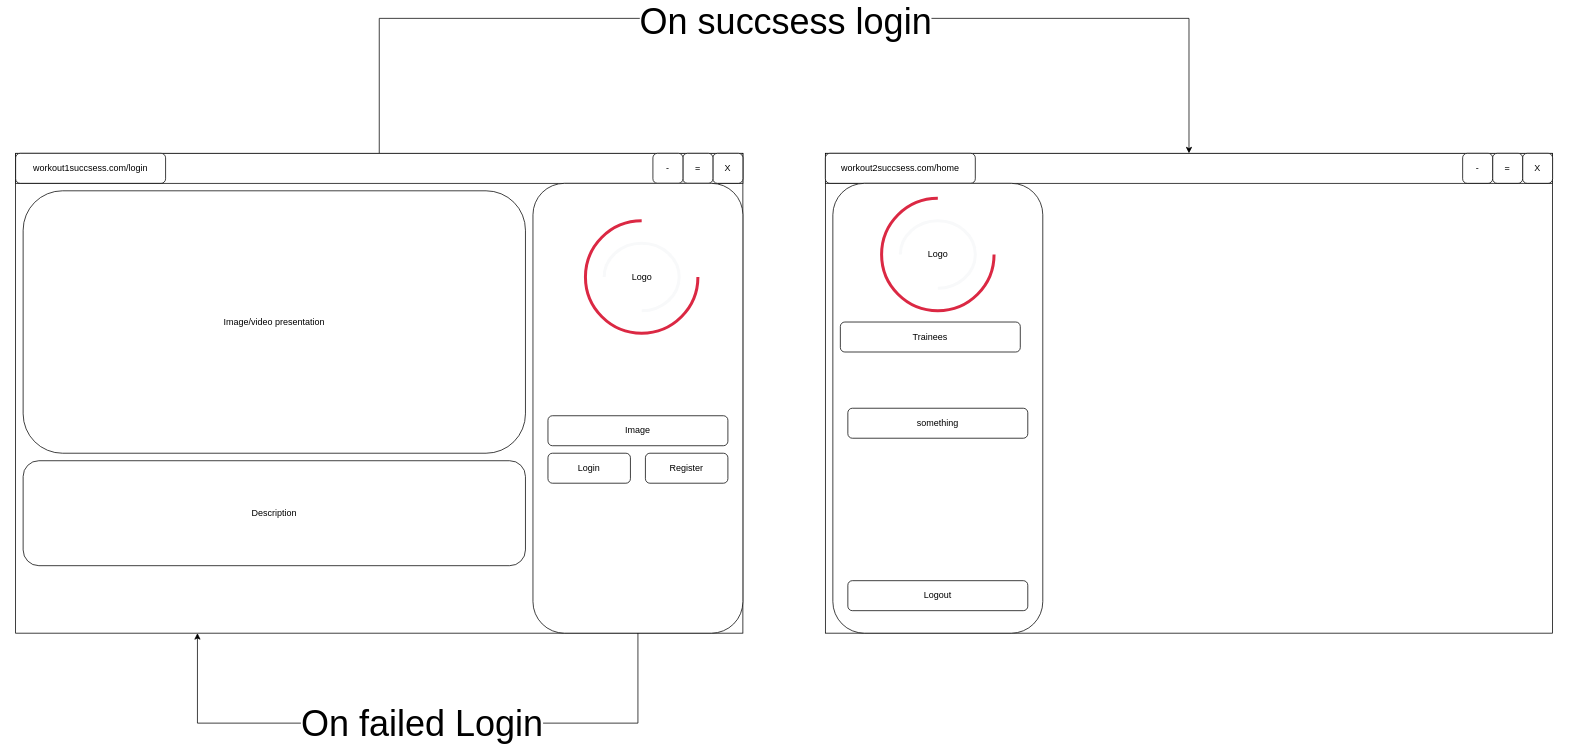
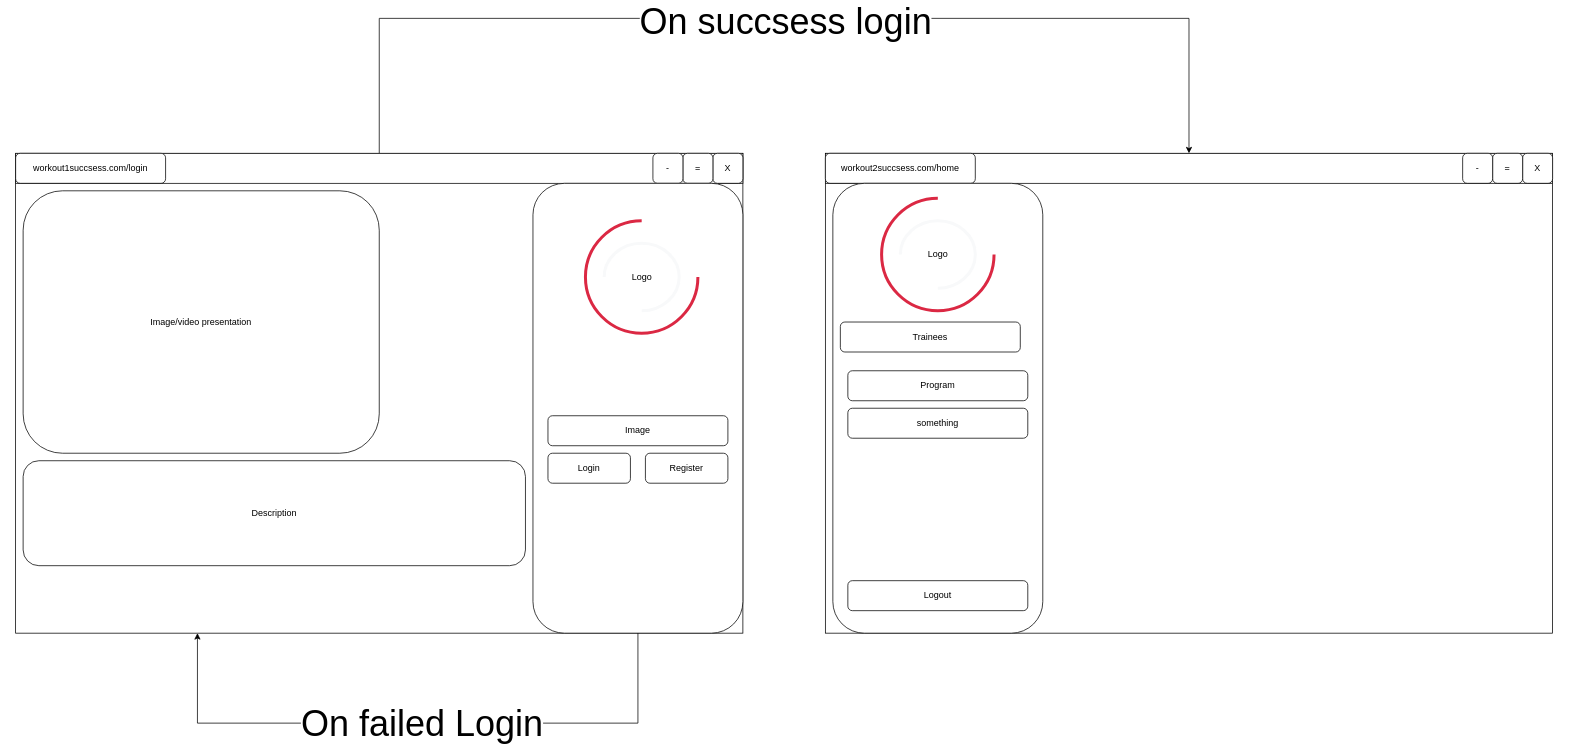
node "Image/video presentation": size 503x263 -> 356x263
node "Program": added
